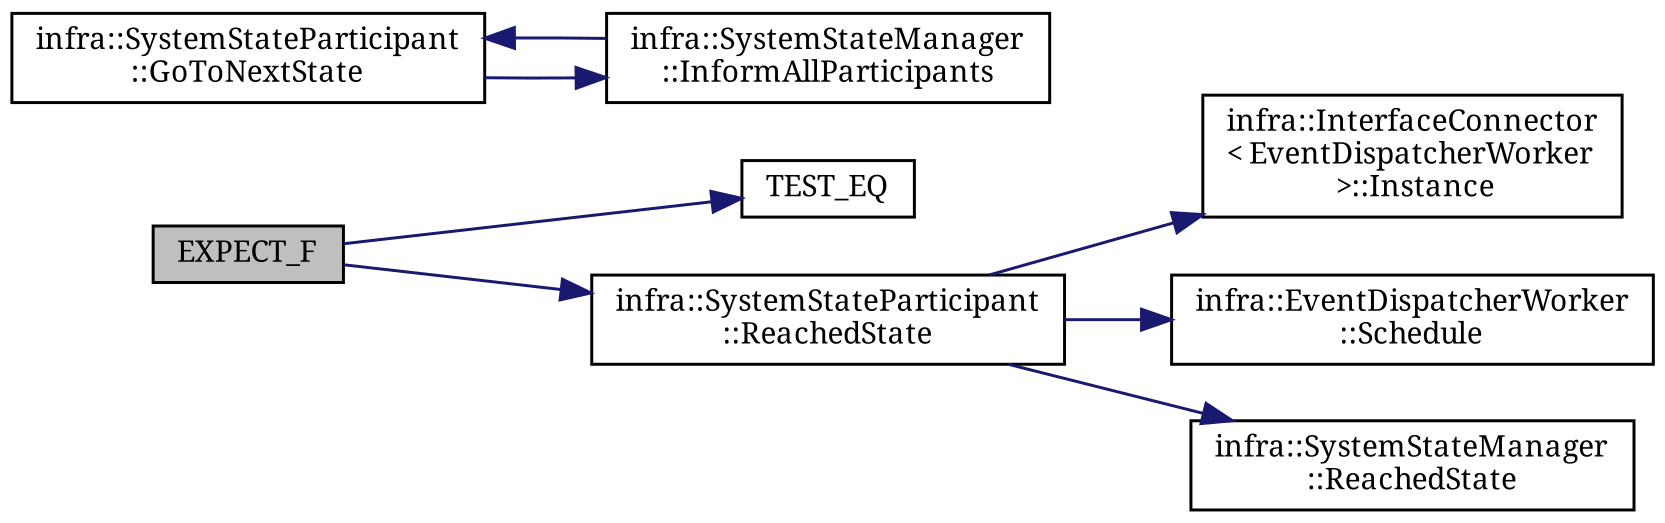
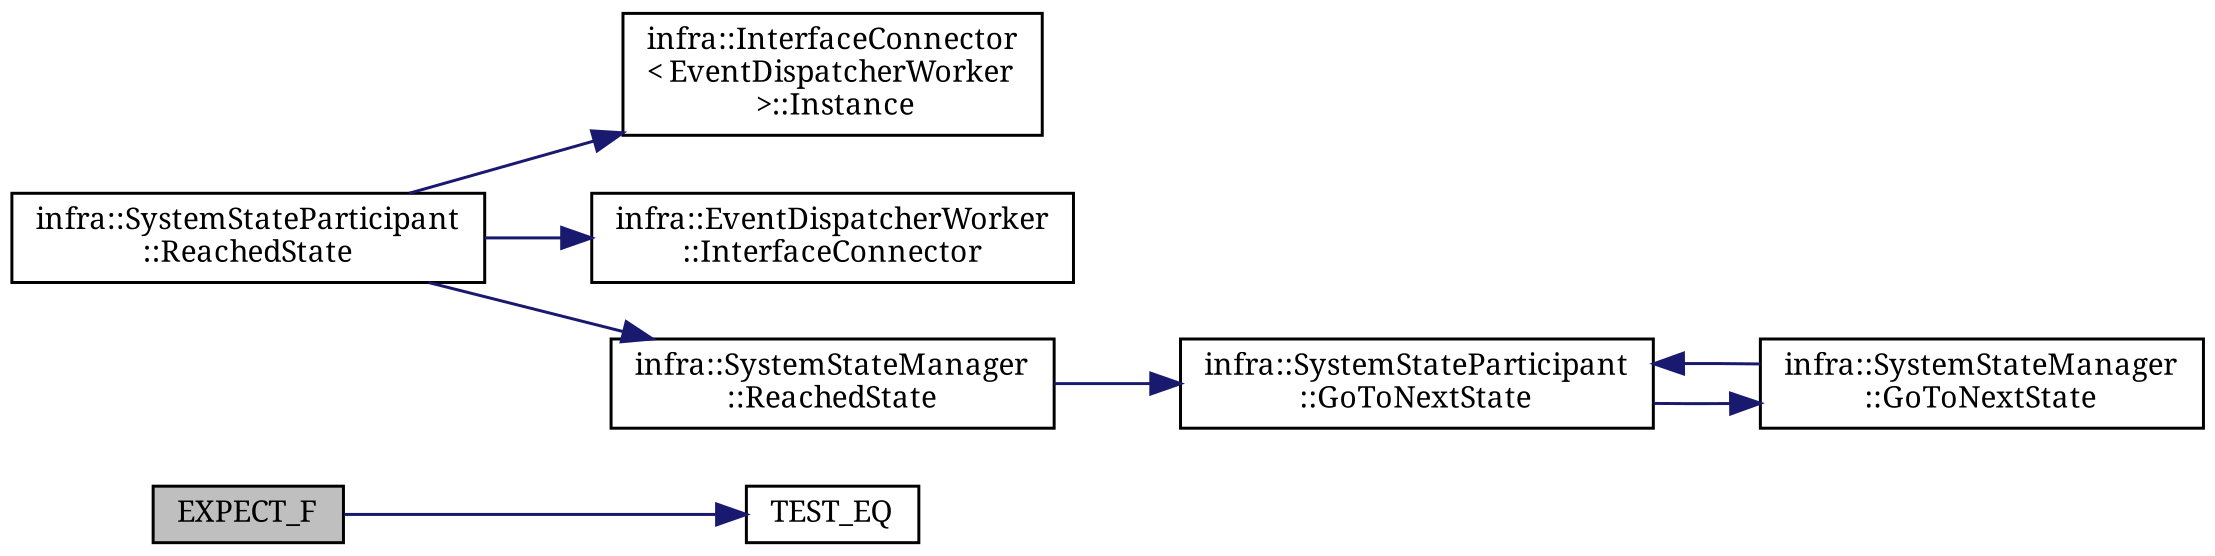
node "infra::SystemStateManager ::InformAllParticipants": label "infra::SystemStateManager ::InformAllParticipants" -> "infra::SystemStateManager ::GoToNextState"
edge "EXPECT_F" -> "infra::SystemStateParticipant ::ReachedState": removed
node "infra::EventDispatcherWorker ::Schedule": label "infra::EventDispatcherWorker ::Schedule" -> "infra::EventDispatcherWorker ::InterfaceConnector"
edge "infra::SystemStateManager ::ReachedState" -> "infra::SystemStateParticipant ::GoToNextState": added
